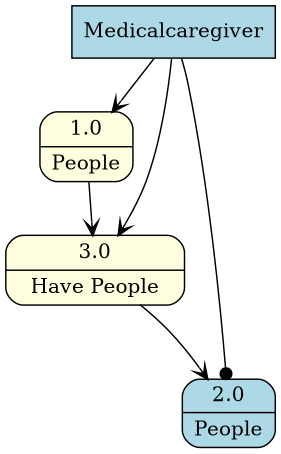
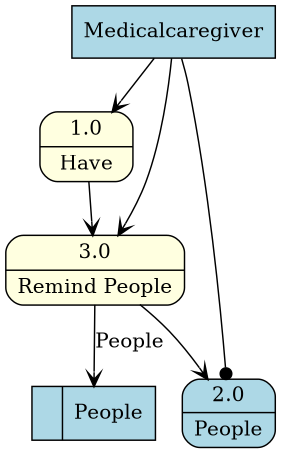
node "1.0": text "People" -> "Have"
node "3.0": text "Have People" -> "Remind People"
node "People": added
